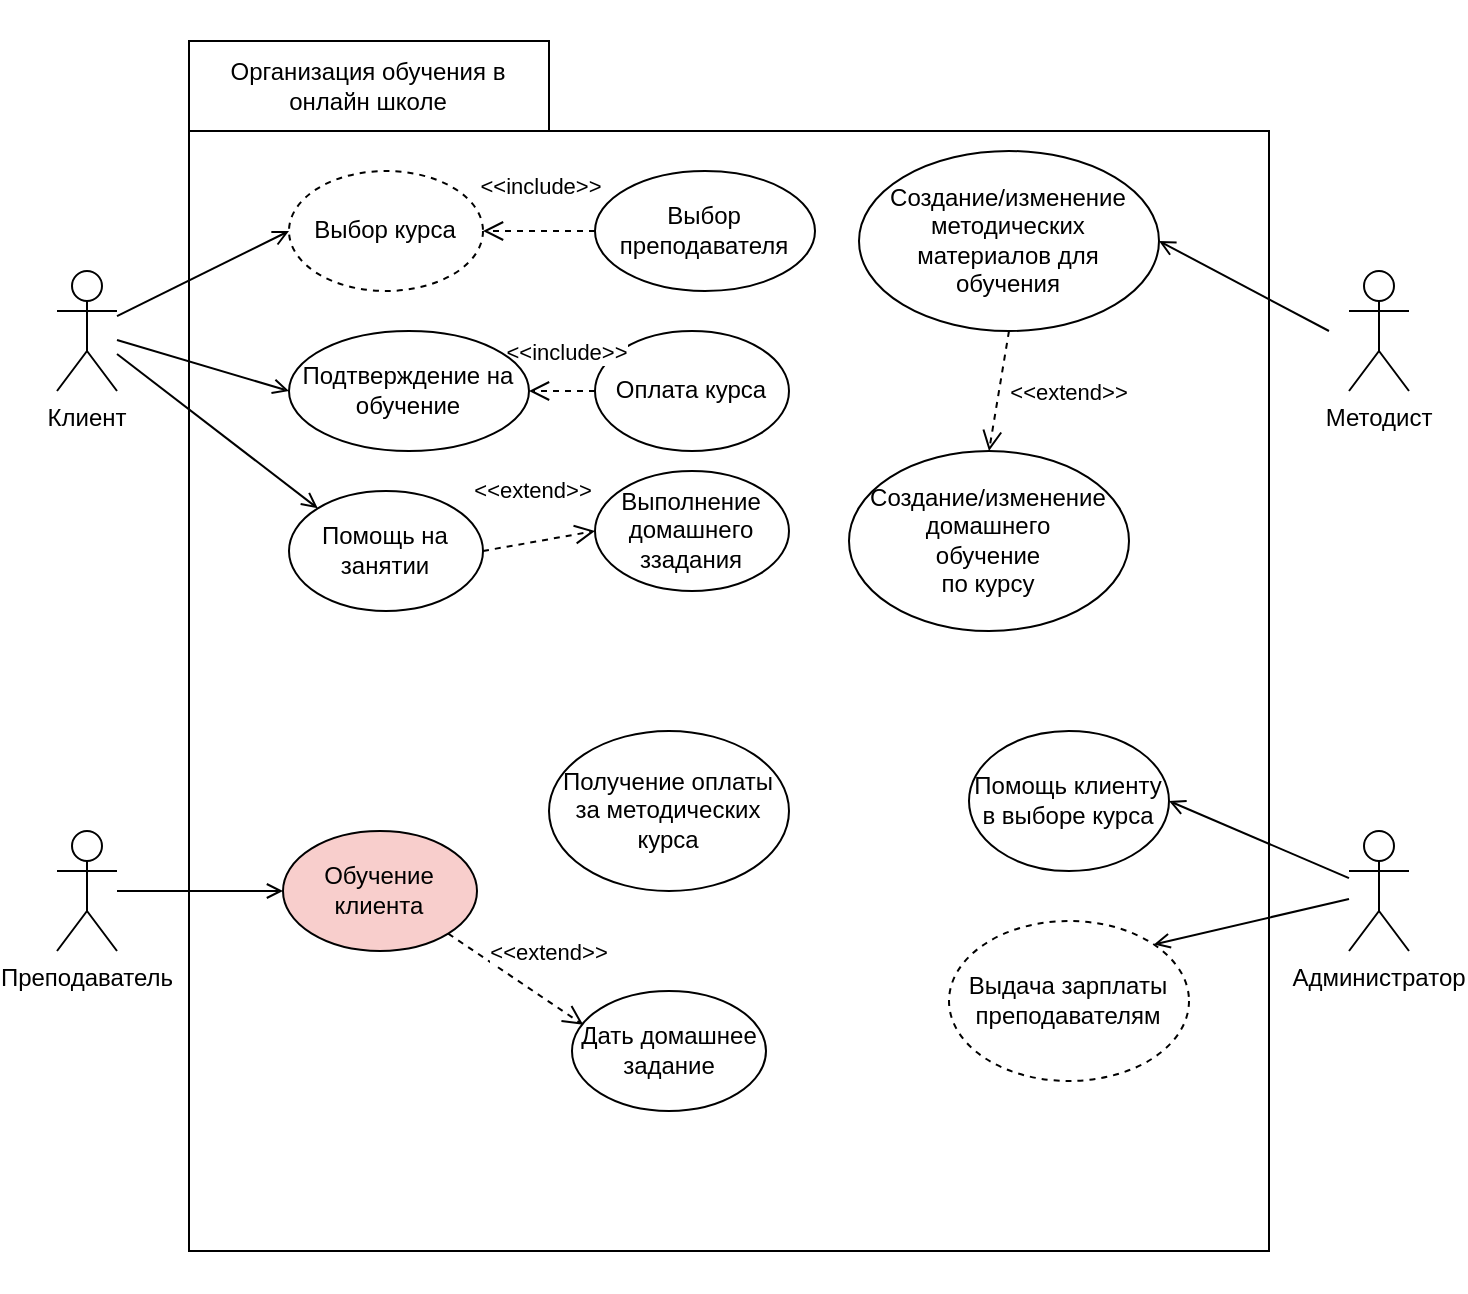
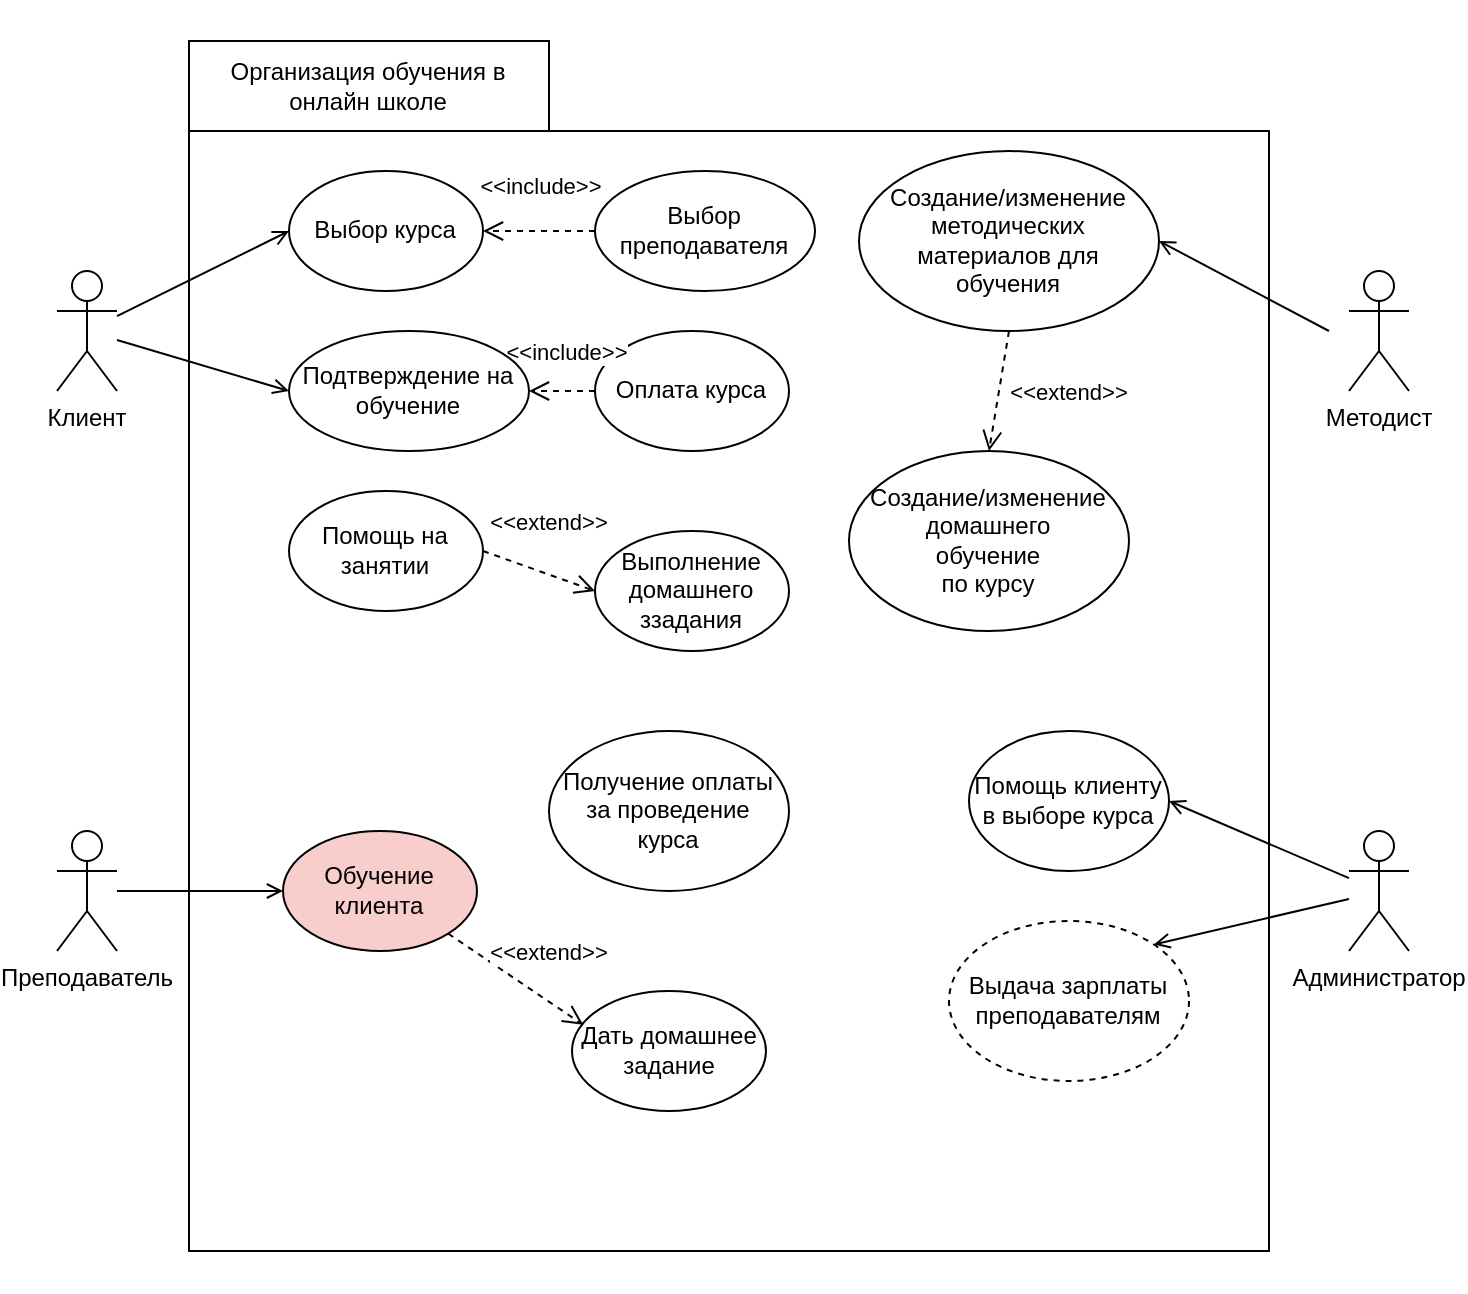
node "Выбор курса": style dashed -> solid
edge "Клиент" -> "Помощь на занятии": removed
node "Выполнение домашнего ззадания": moved (692, 531) -> (692, 591)
node "Получение оплаты за методических курса": label "Получение оплаты за методических курса" -> "Получение оплаты за проведение курса"
